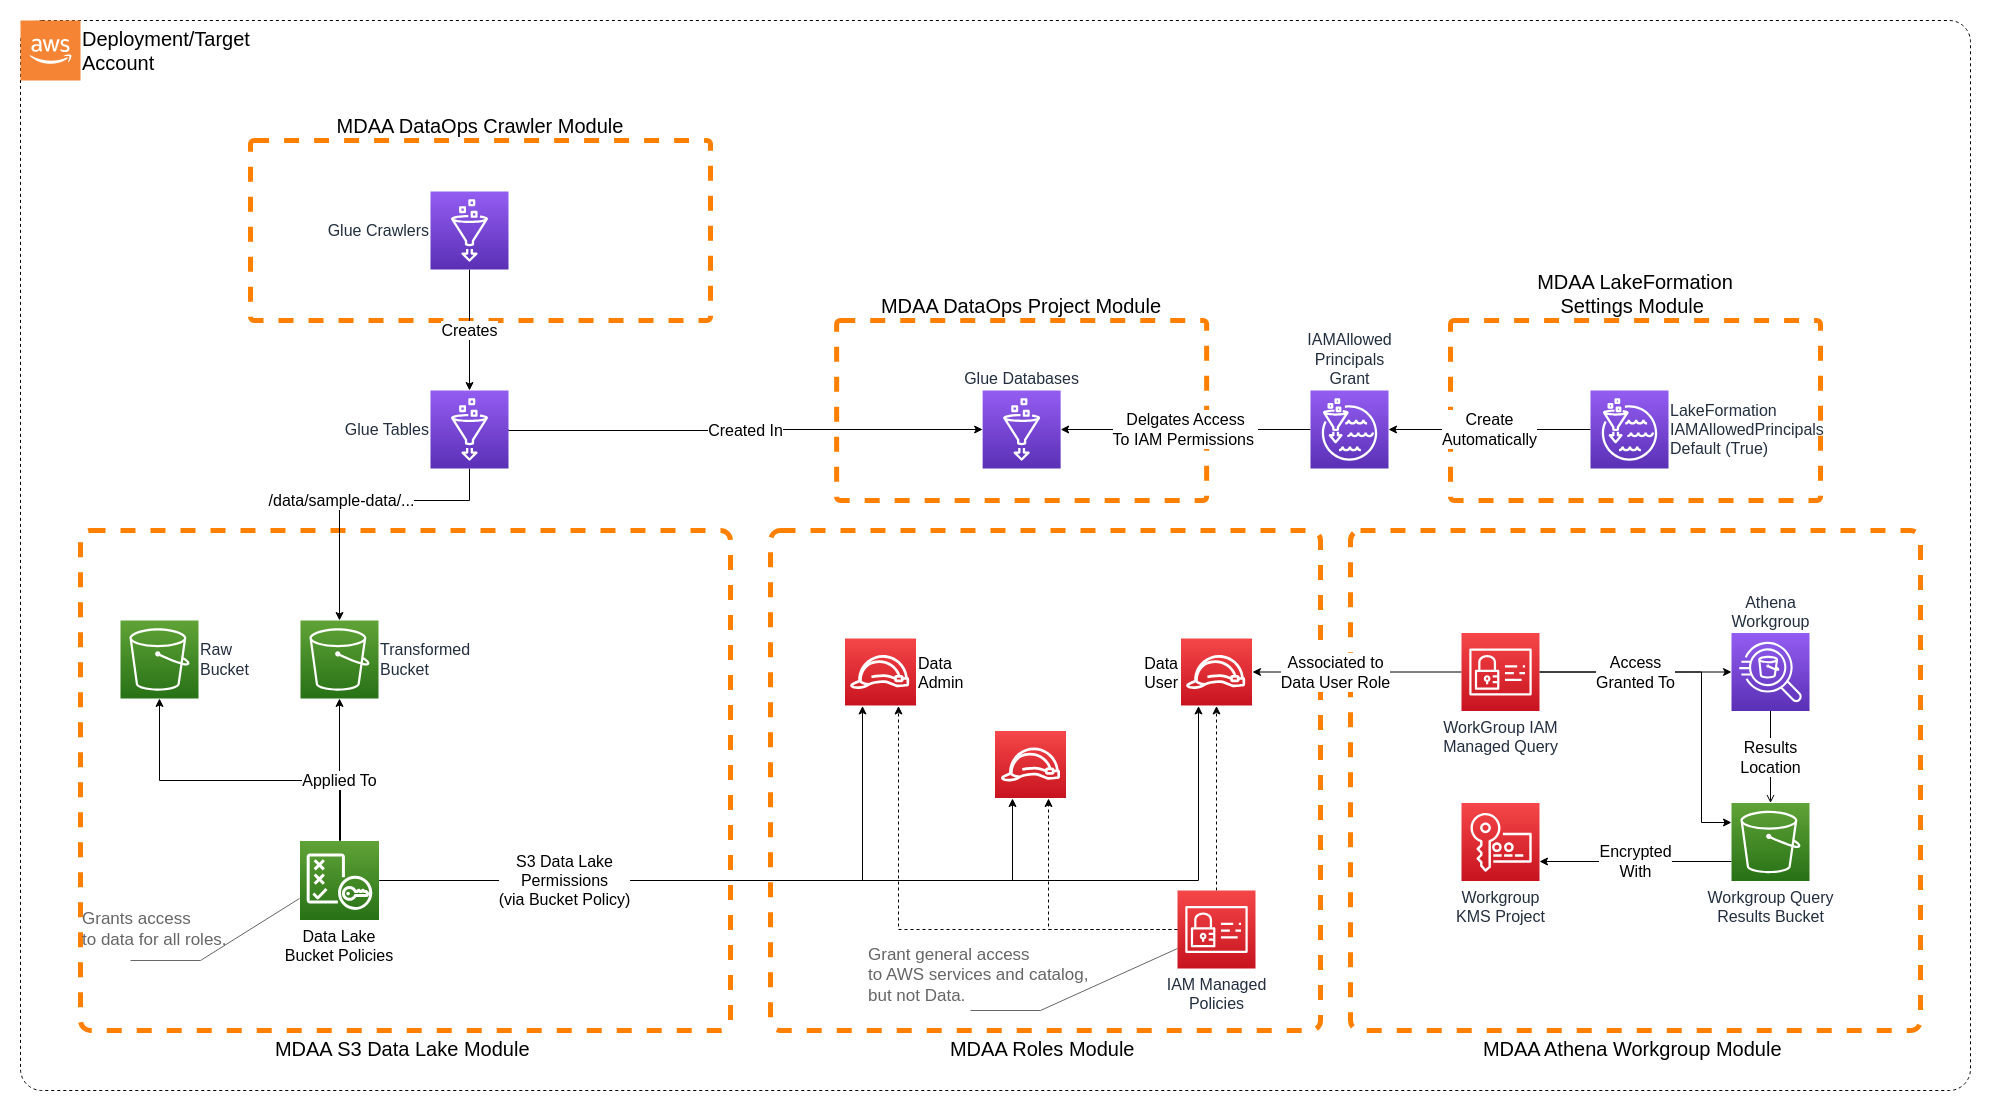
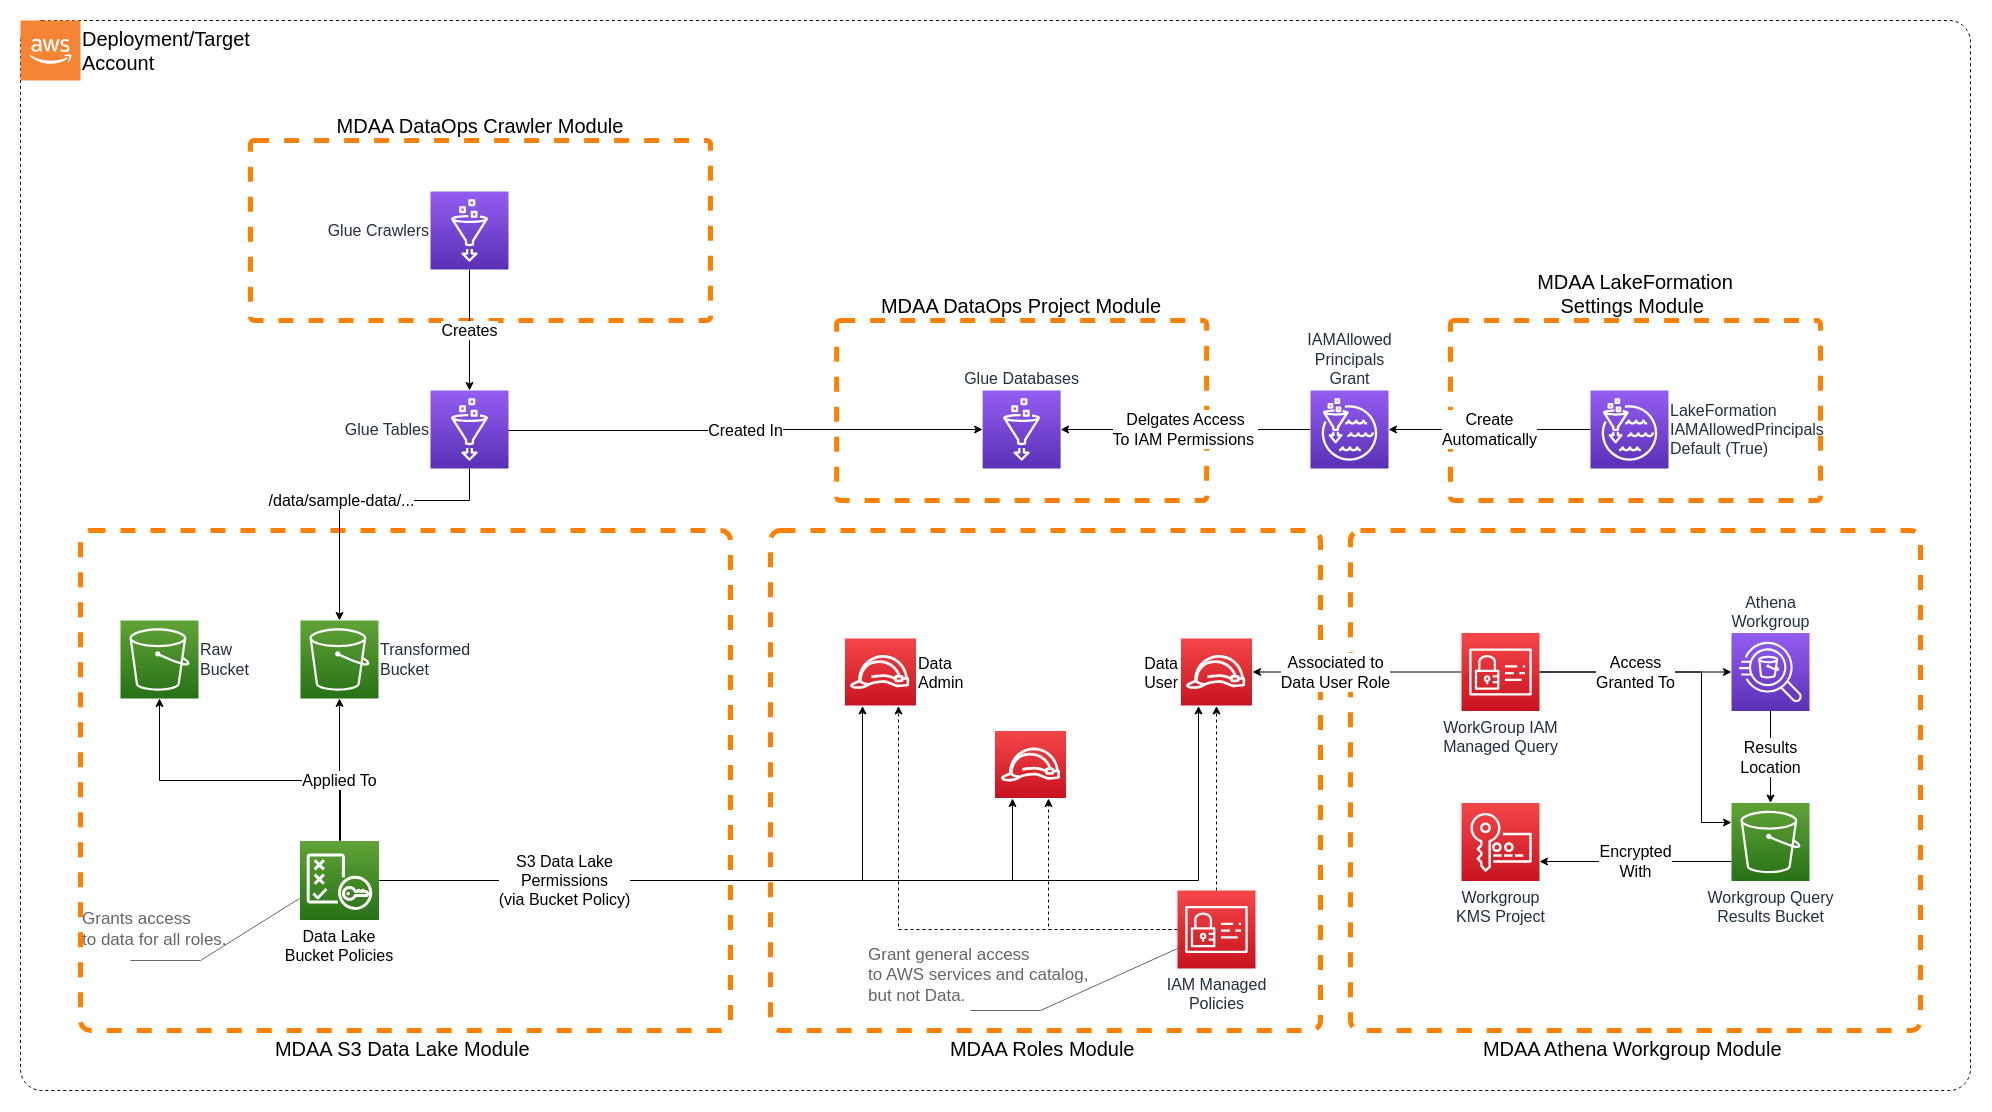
edge "AthenaWorkgroup" -> "Workgroup Query Results Bucket": arrowhead open -> classic
